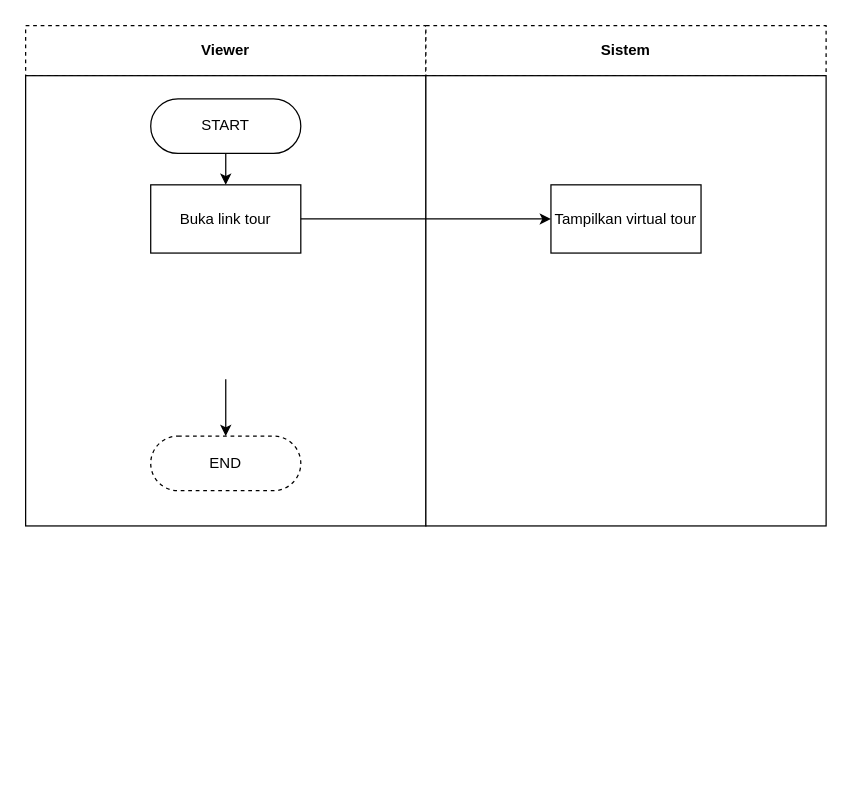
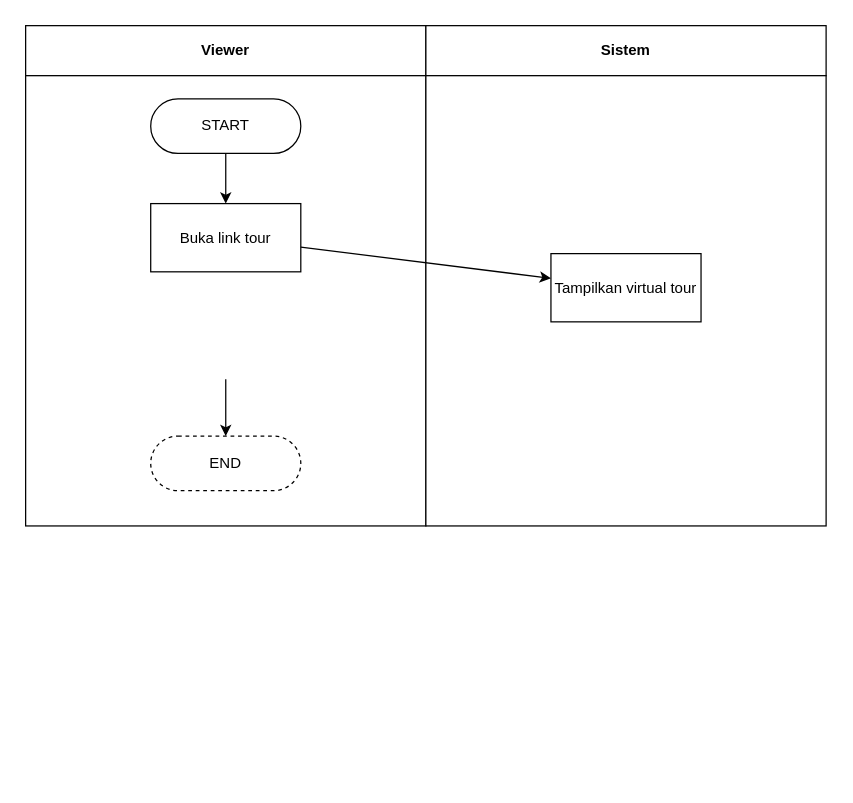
node "Viewer": style dashed -> solid
node "Sistem": style dashed -> solid
node "Buka link tour": moved (226, 219) -> (226, 238)
node "Tampilkan virtual tour": moved (626, 219) -> (626, 288)
